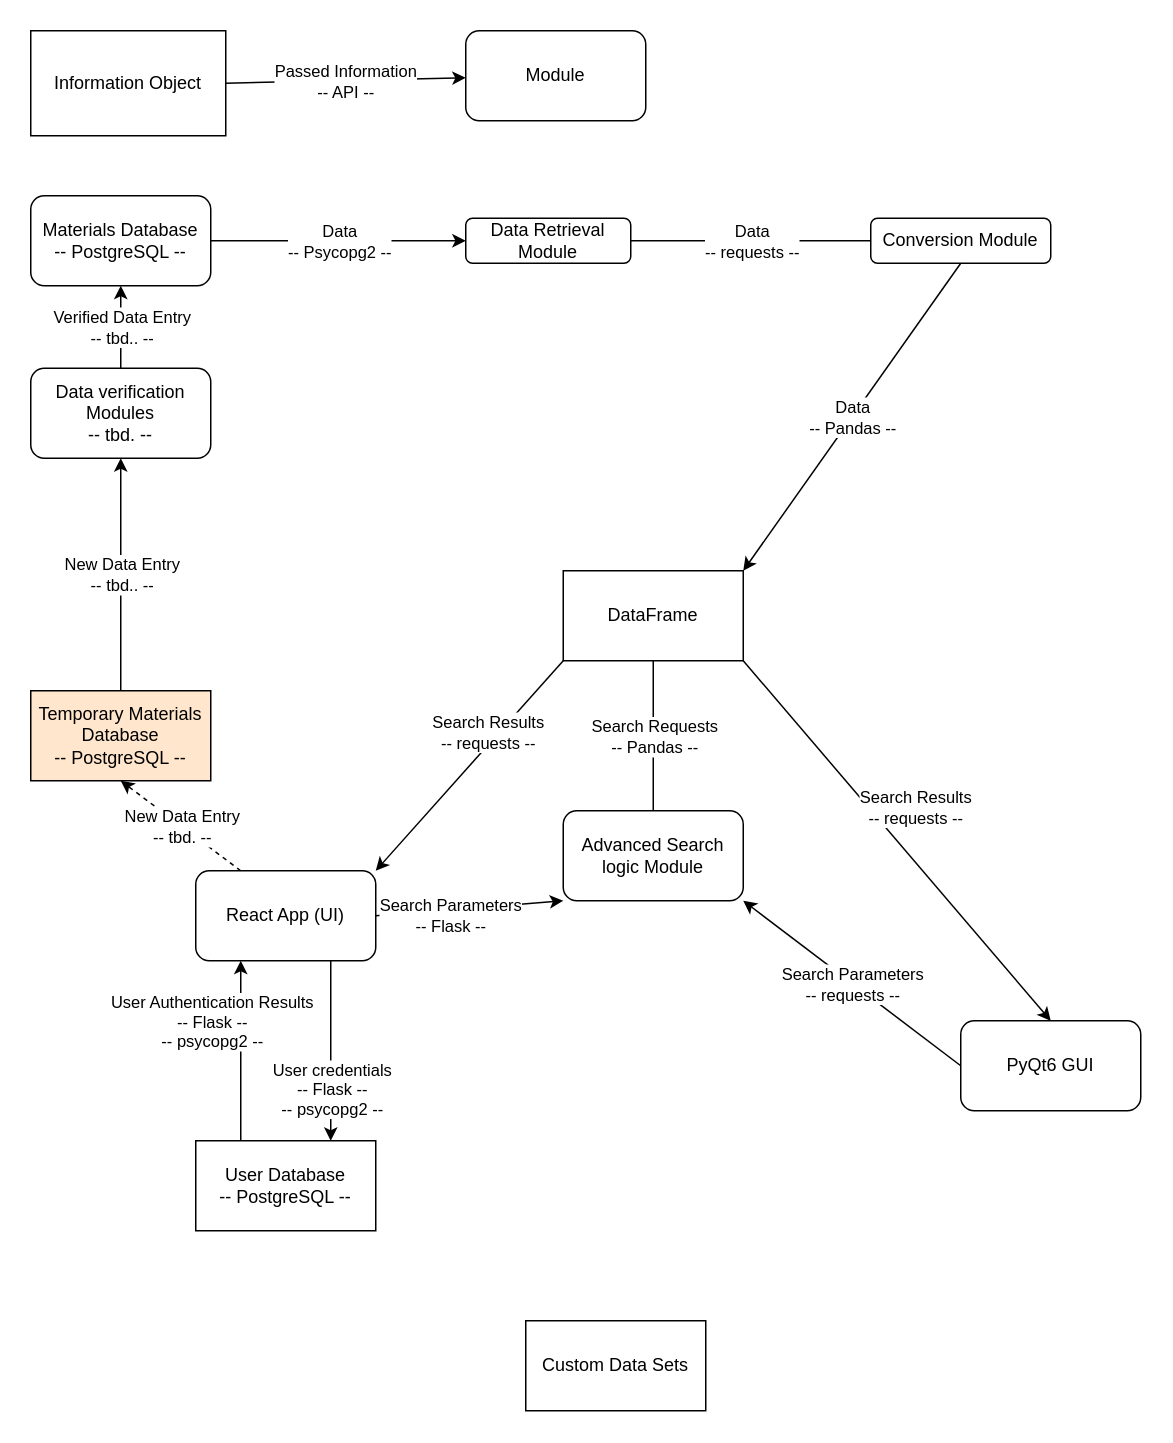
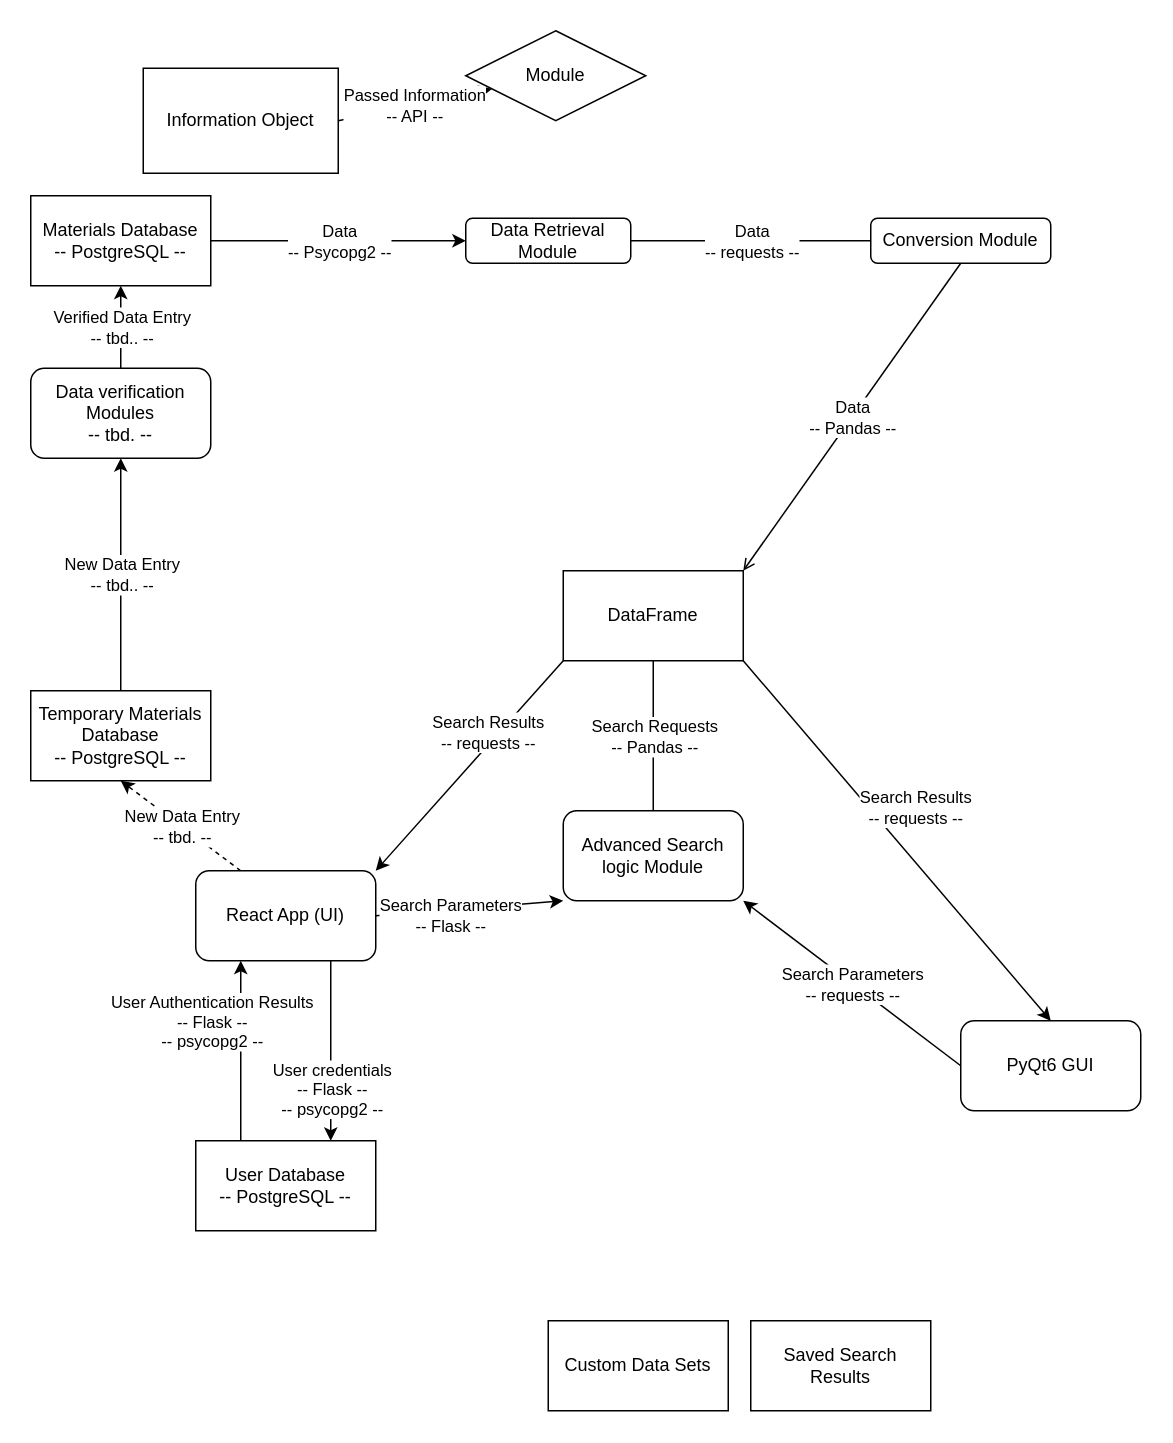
node "Module": shape rounded rectangle -> diamond
node "Information Object": moved (128, 83) -> (241, 121)
node "Materials Database -- PostgreSQL --": shape rounded rectangle -> rectangle
edge "Conversion Module" -> "DataFrame": arrowhead classic -> open
node "Temporary Materials Database -- PostgreSQL --": fillcolor #ffe6cc -> #ffffff
node "Custom Data Sets": moved (616, 1366) -> (638, 1366)
node "Saved Search Results": added
